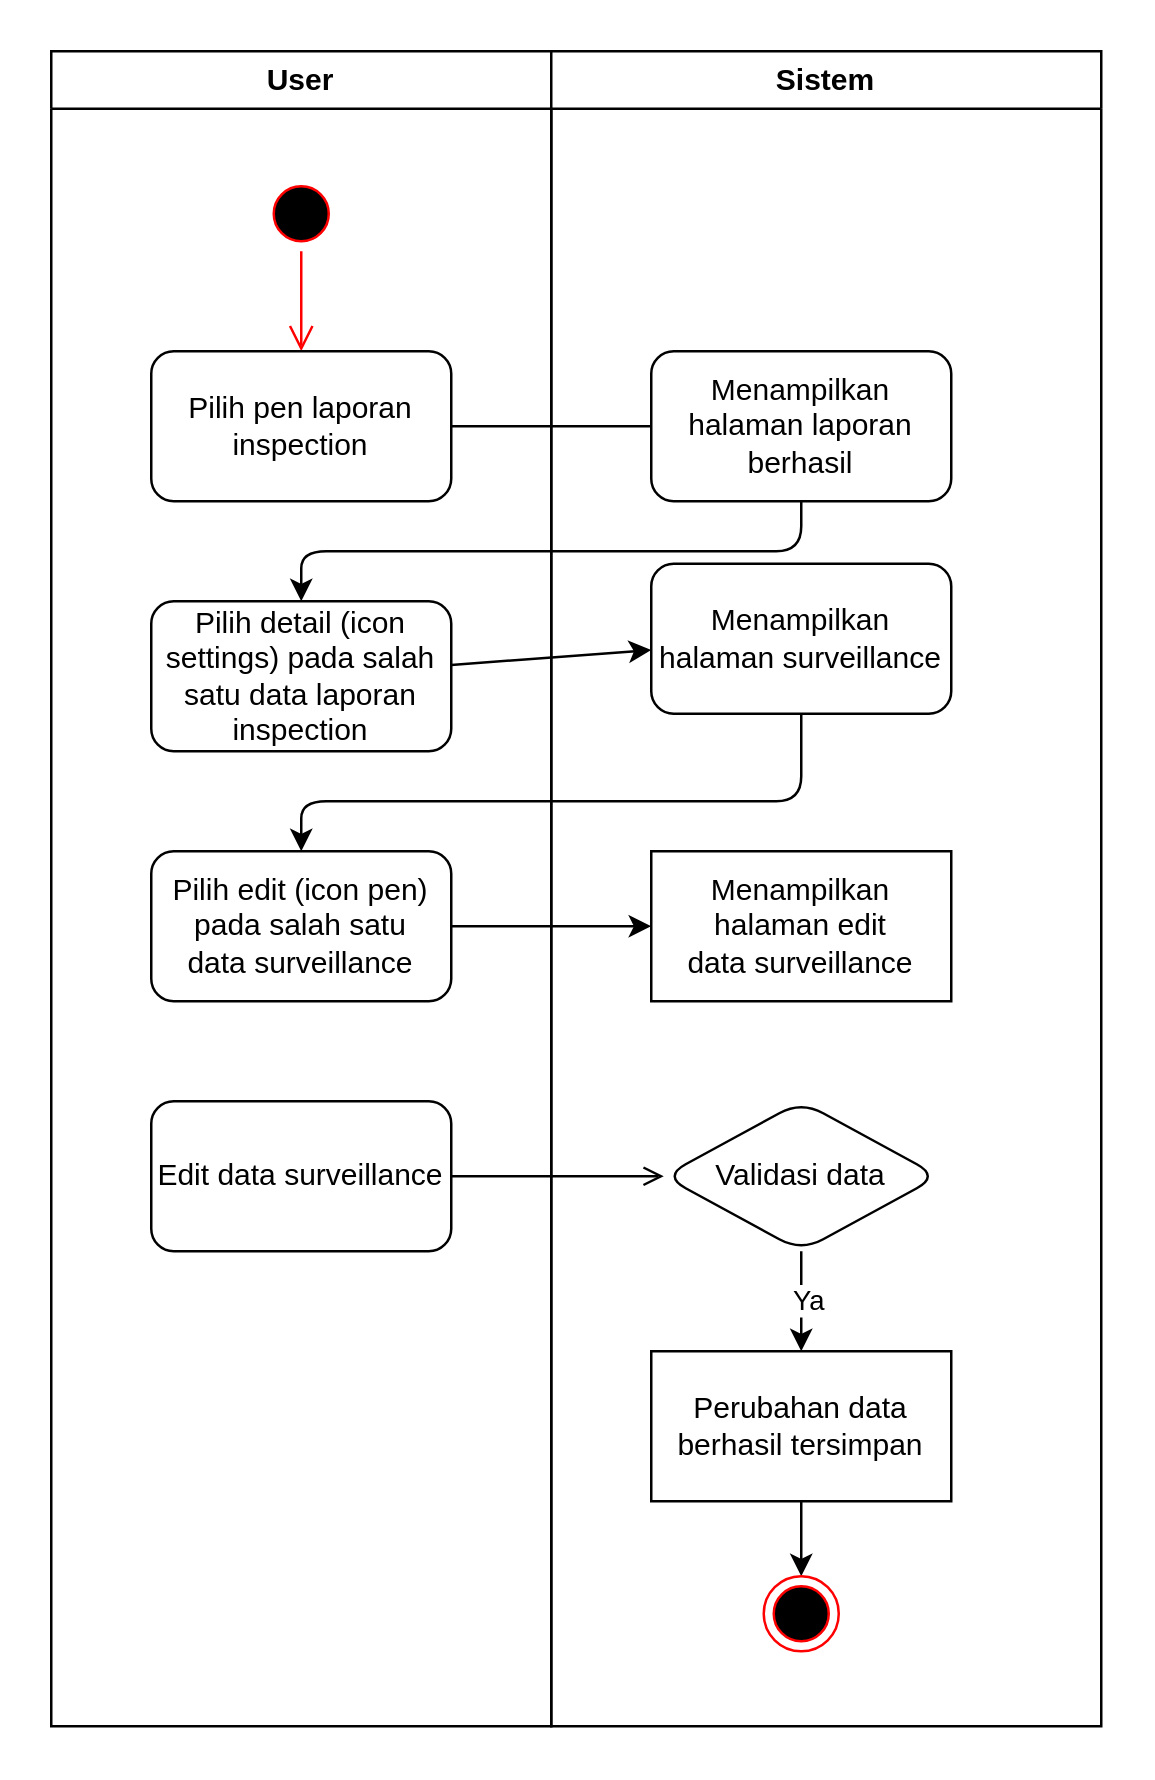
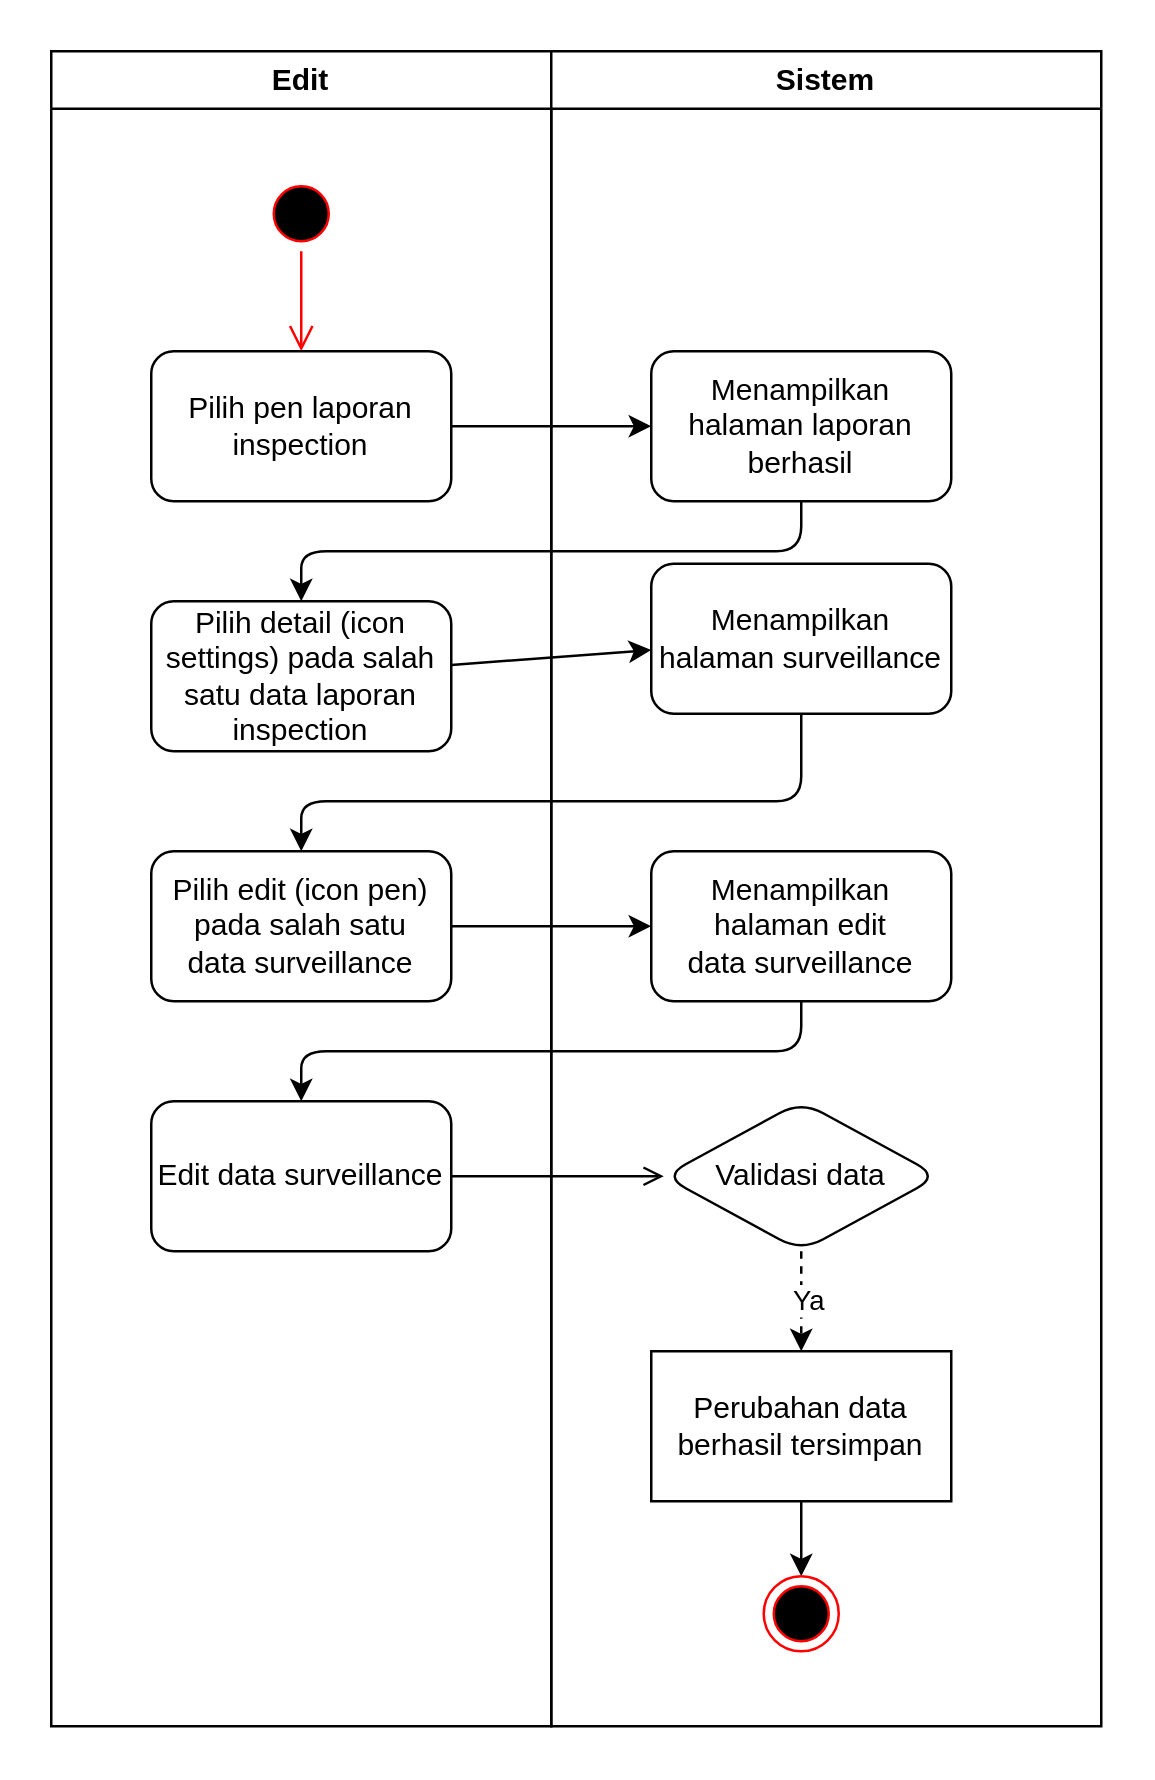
node "User": label "User" -> "Edit"
edge "Pilih pen laporan inspection" -- "Menampilkan halaman laporan berhasil": arrowhead none -> classic
node "Menampilkan halaman edit data surveillance": shape rectangle -> rounded rectangle
edge "Menampilkan halaman edit data surveillance" -> "Edit data surveillance": added
edge "Validasi data" -> "Perubahan data berhasil tersimpan": style solid -> dashed
